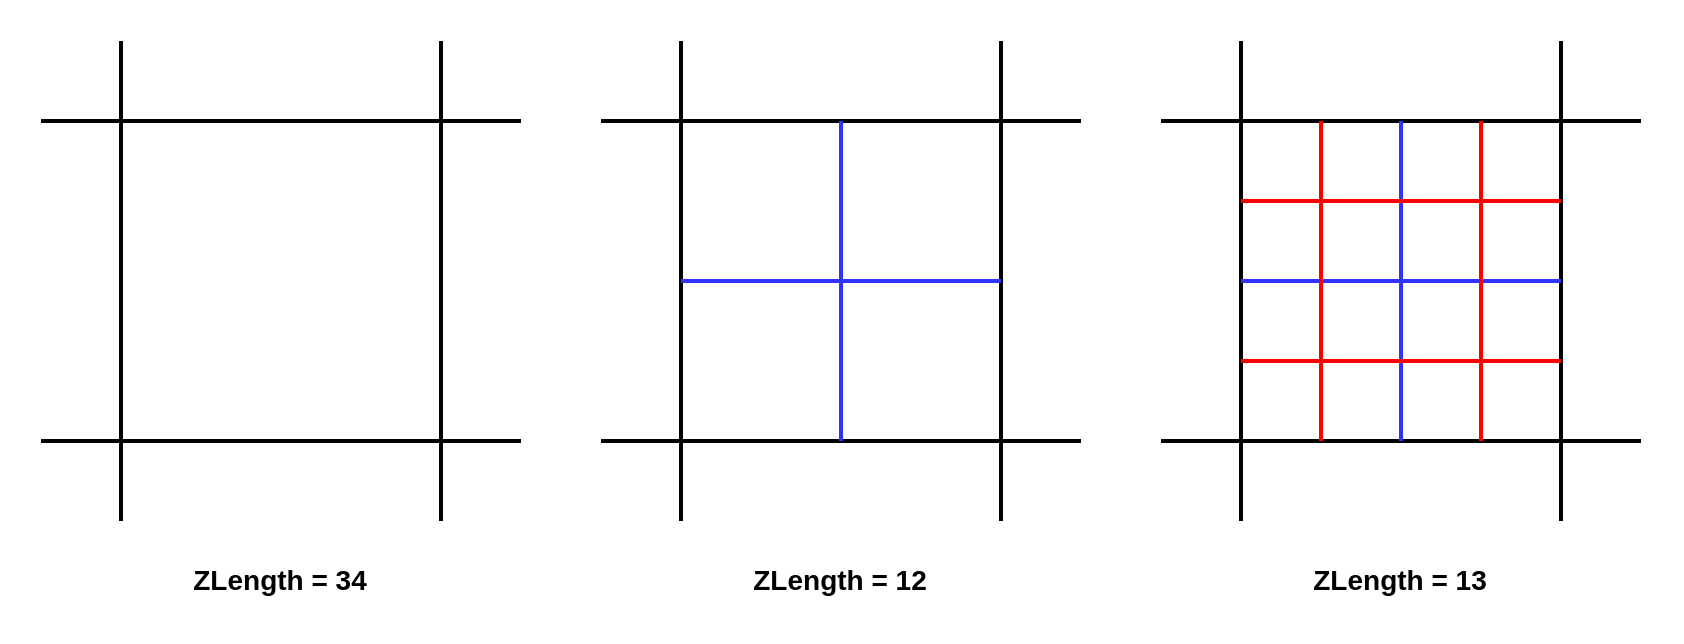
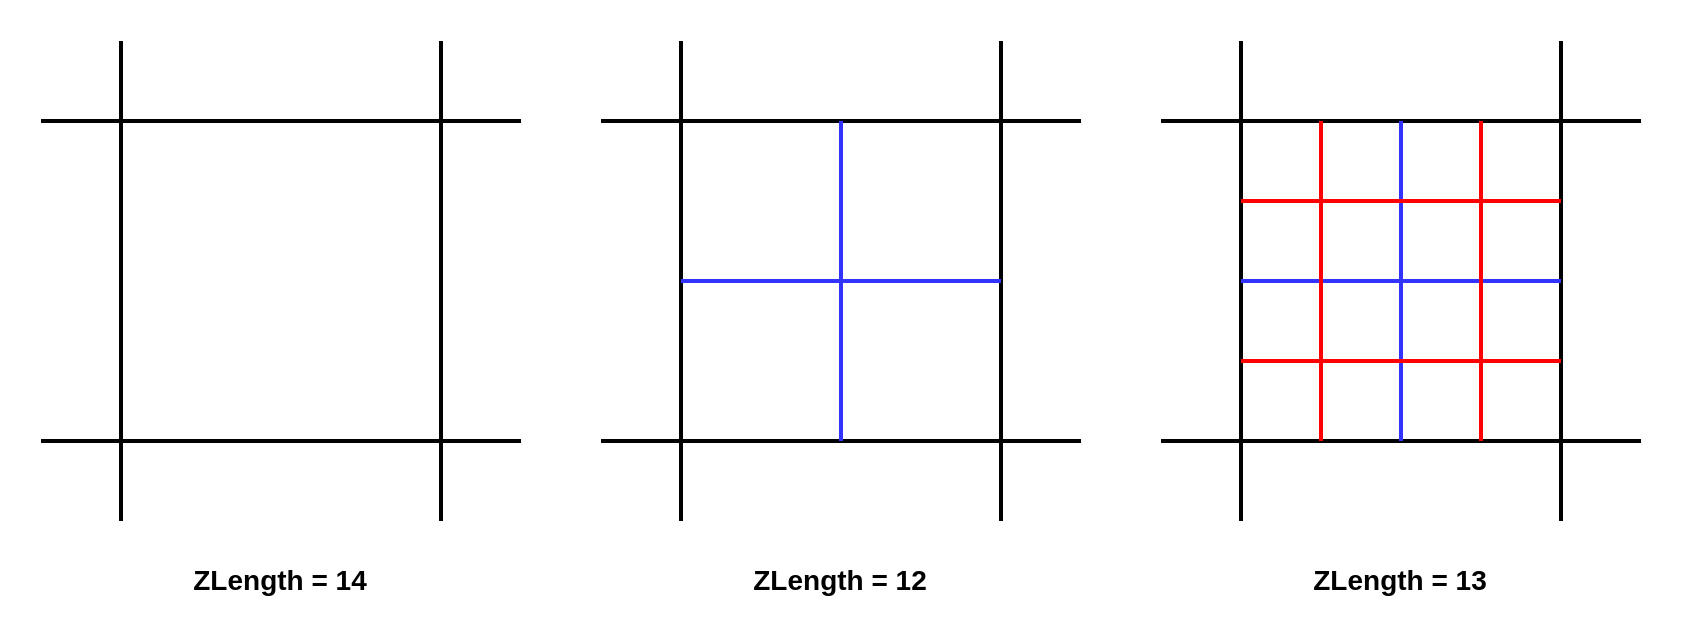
node "ZLength = 34": label "ZLength = 34" -> "ZLength = 14"
